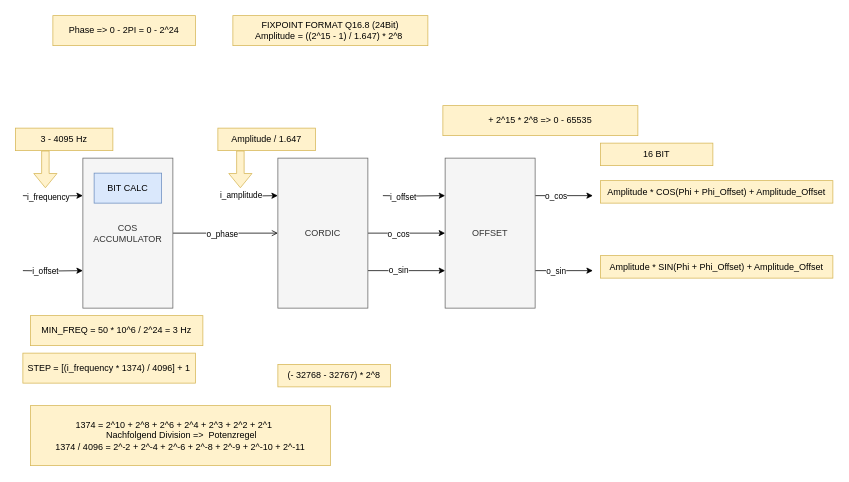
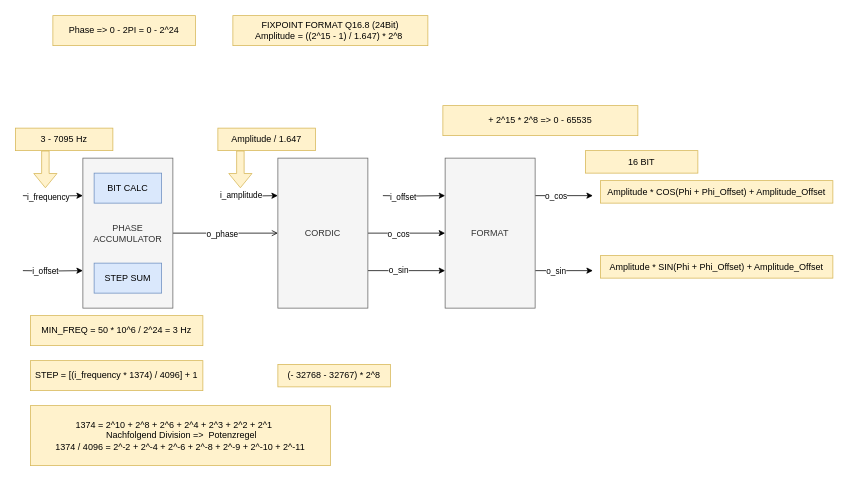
node "3 - 4095 Hz": label "3 - 4095 Hz" -> "3 - 7095 Hz"
node "16 BIT": moved (657, 154) -> (642, 162)
node "COS ACCUMULATOR": label "COS ACCUMULATOR" -> "PHASE ACCUMULATOR"
node "OFFSET": label "OFFSET" -> "FORMAT"
node "STEP SUM": added
node "STEP = [(i_frequency * 1374) / 4096] + 1": moved (109, 368) -> (117, 375)
